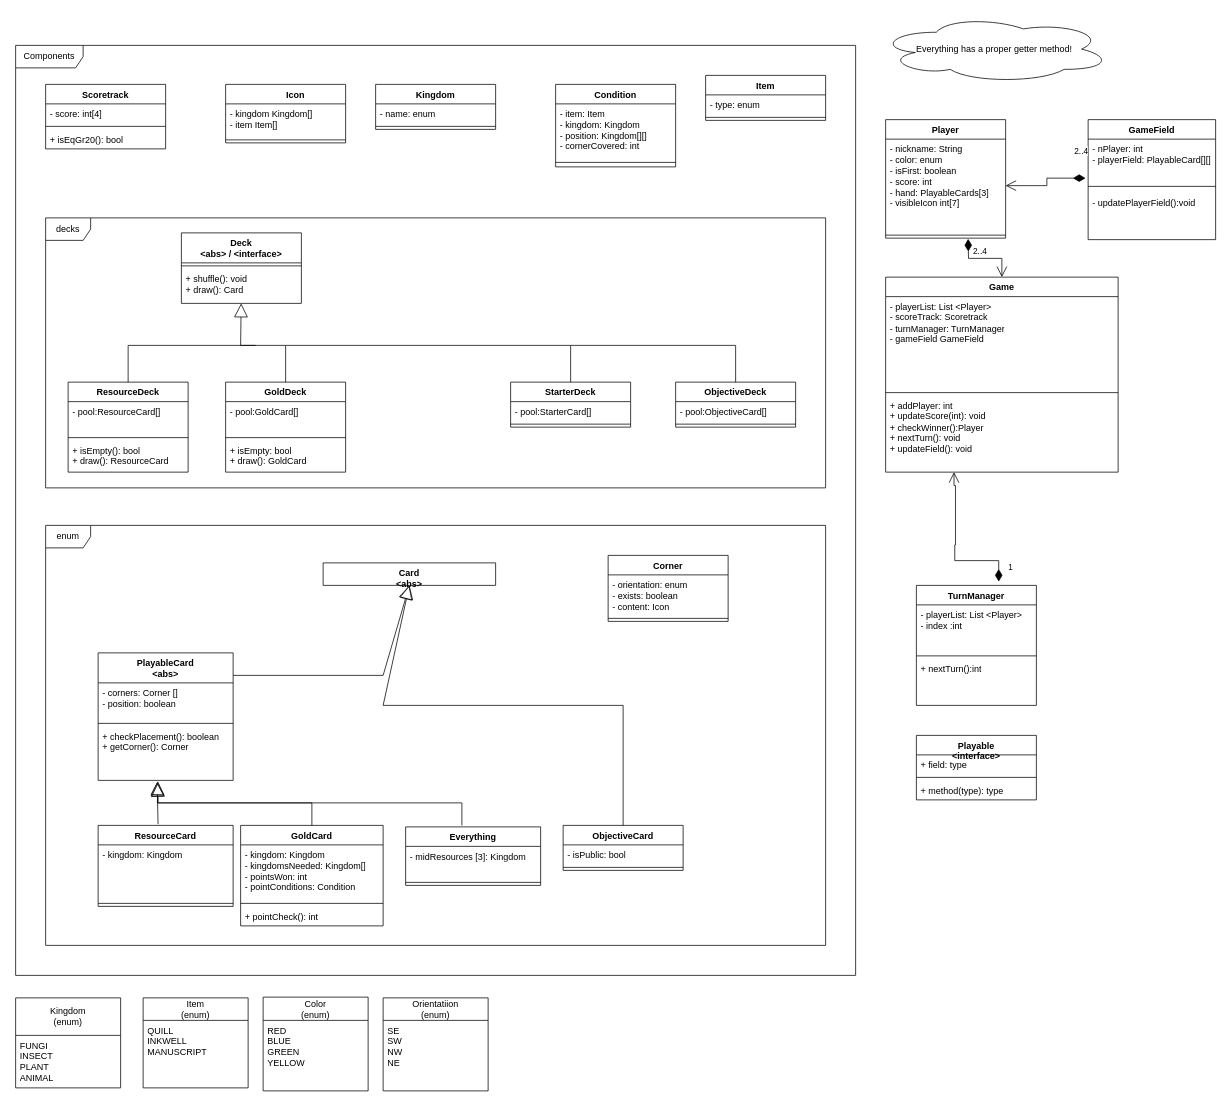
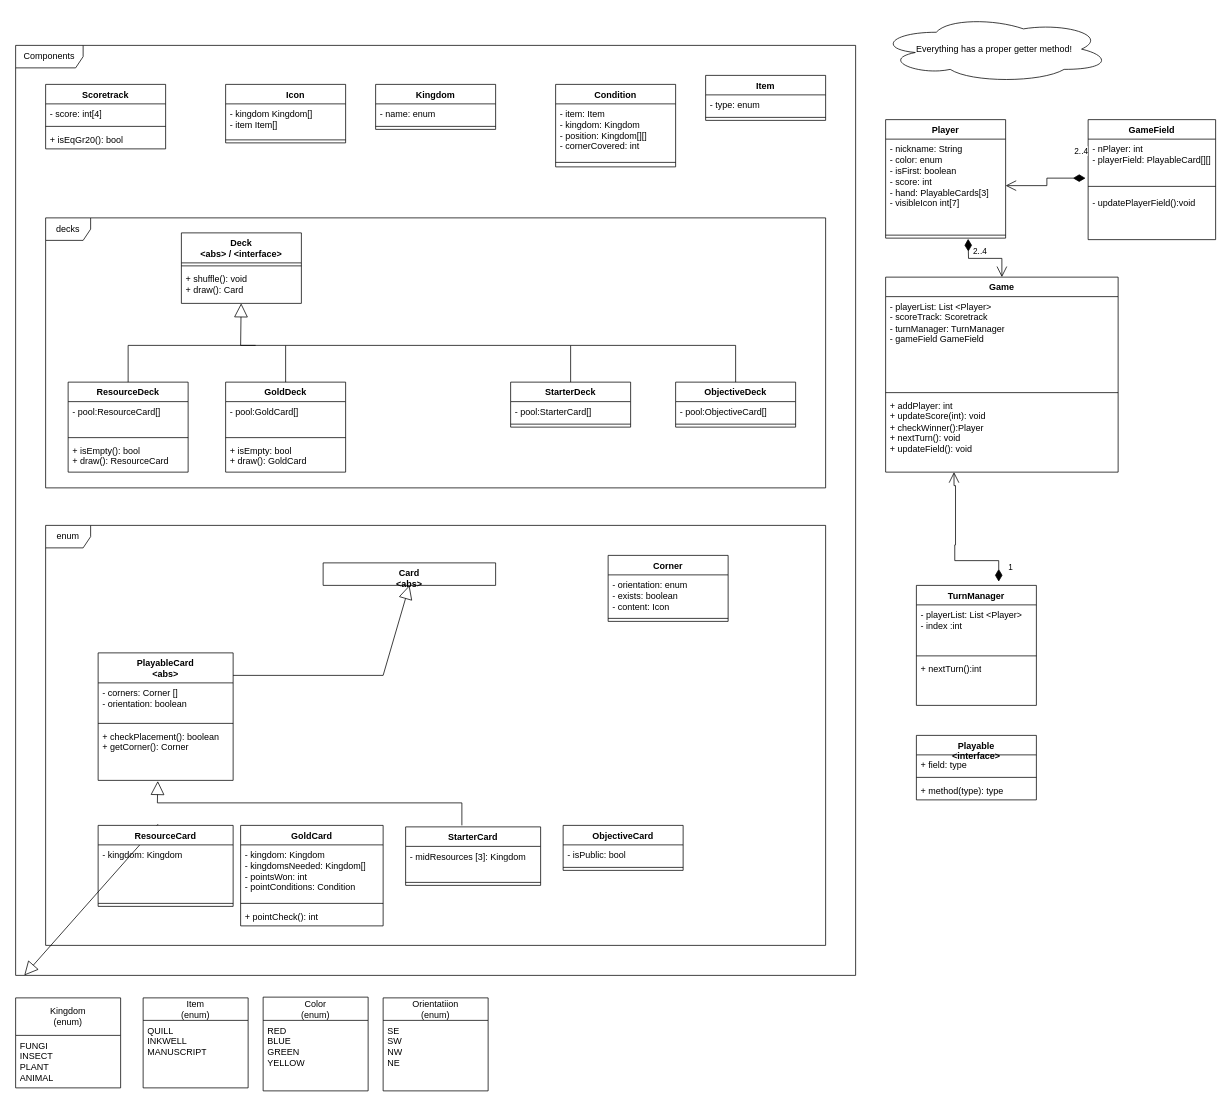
node "- corners: Corner [] - position: boolean": label "- corners: Corner [] - position: boolean" -> "- corners: Corner [] - orientation: boolean"
edge "ObjectiveCard" -> "Card <abs>": removed
edge "ResourceCard" -> "+ checkPlacement(): boolean + getCorner(): Corner": now "ResourceCard" -> "Components"
edge "GoldCard" -> "+ checkPlacement(): boolean + getCorner(): Corner": removed
node "Everything": label "Everything" -> "StarterCard"
